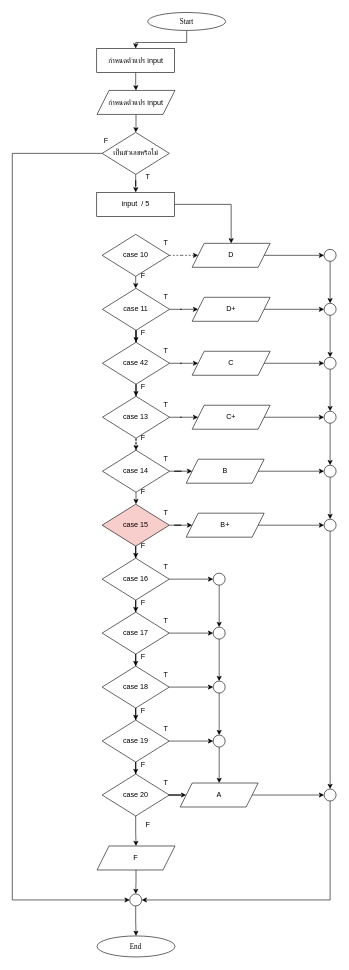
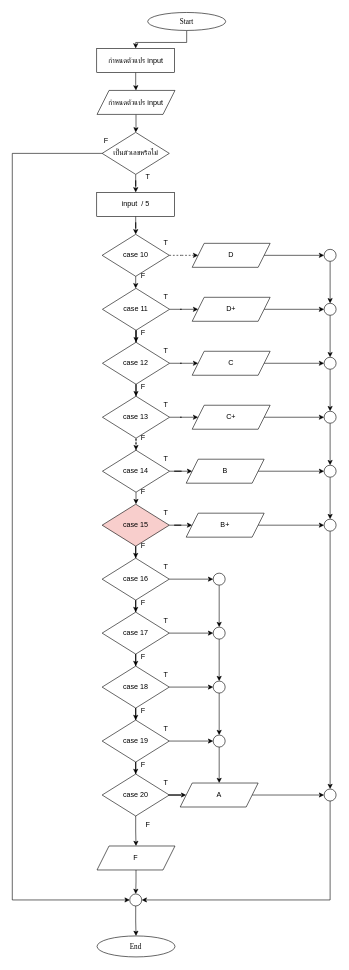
edge "input / 5" -> "D": now "input / 5" -> "case 10"
node "case 42": label "case 42" -> "case 12"
